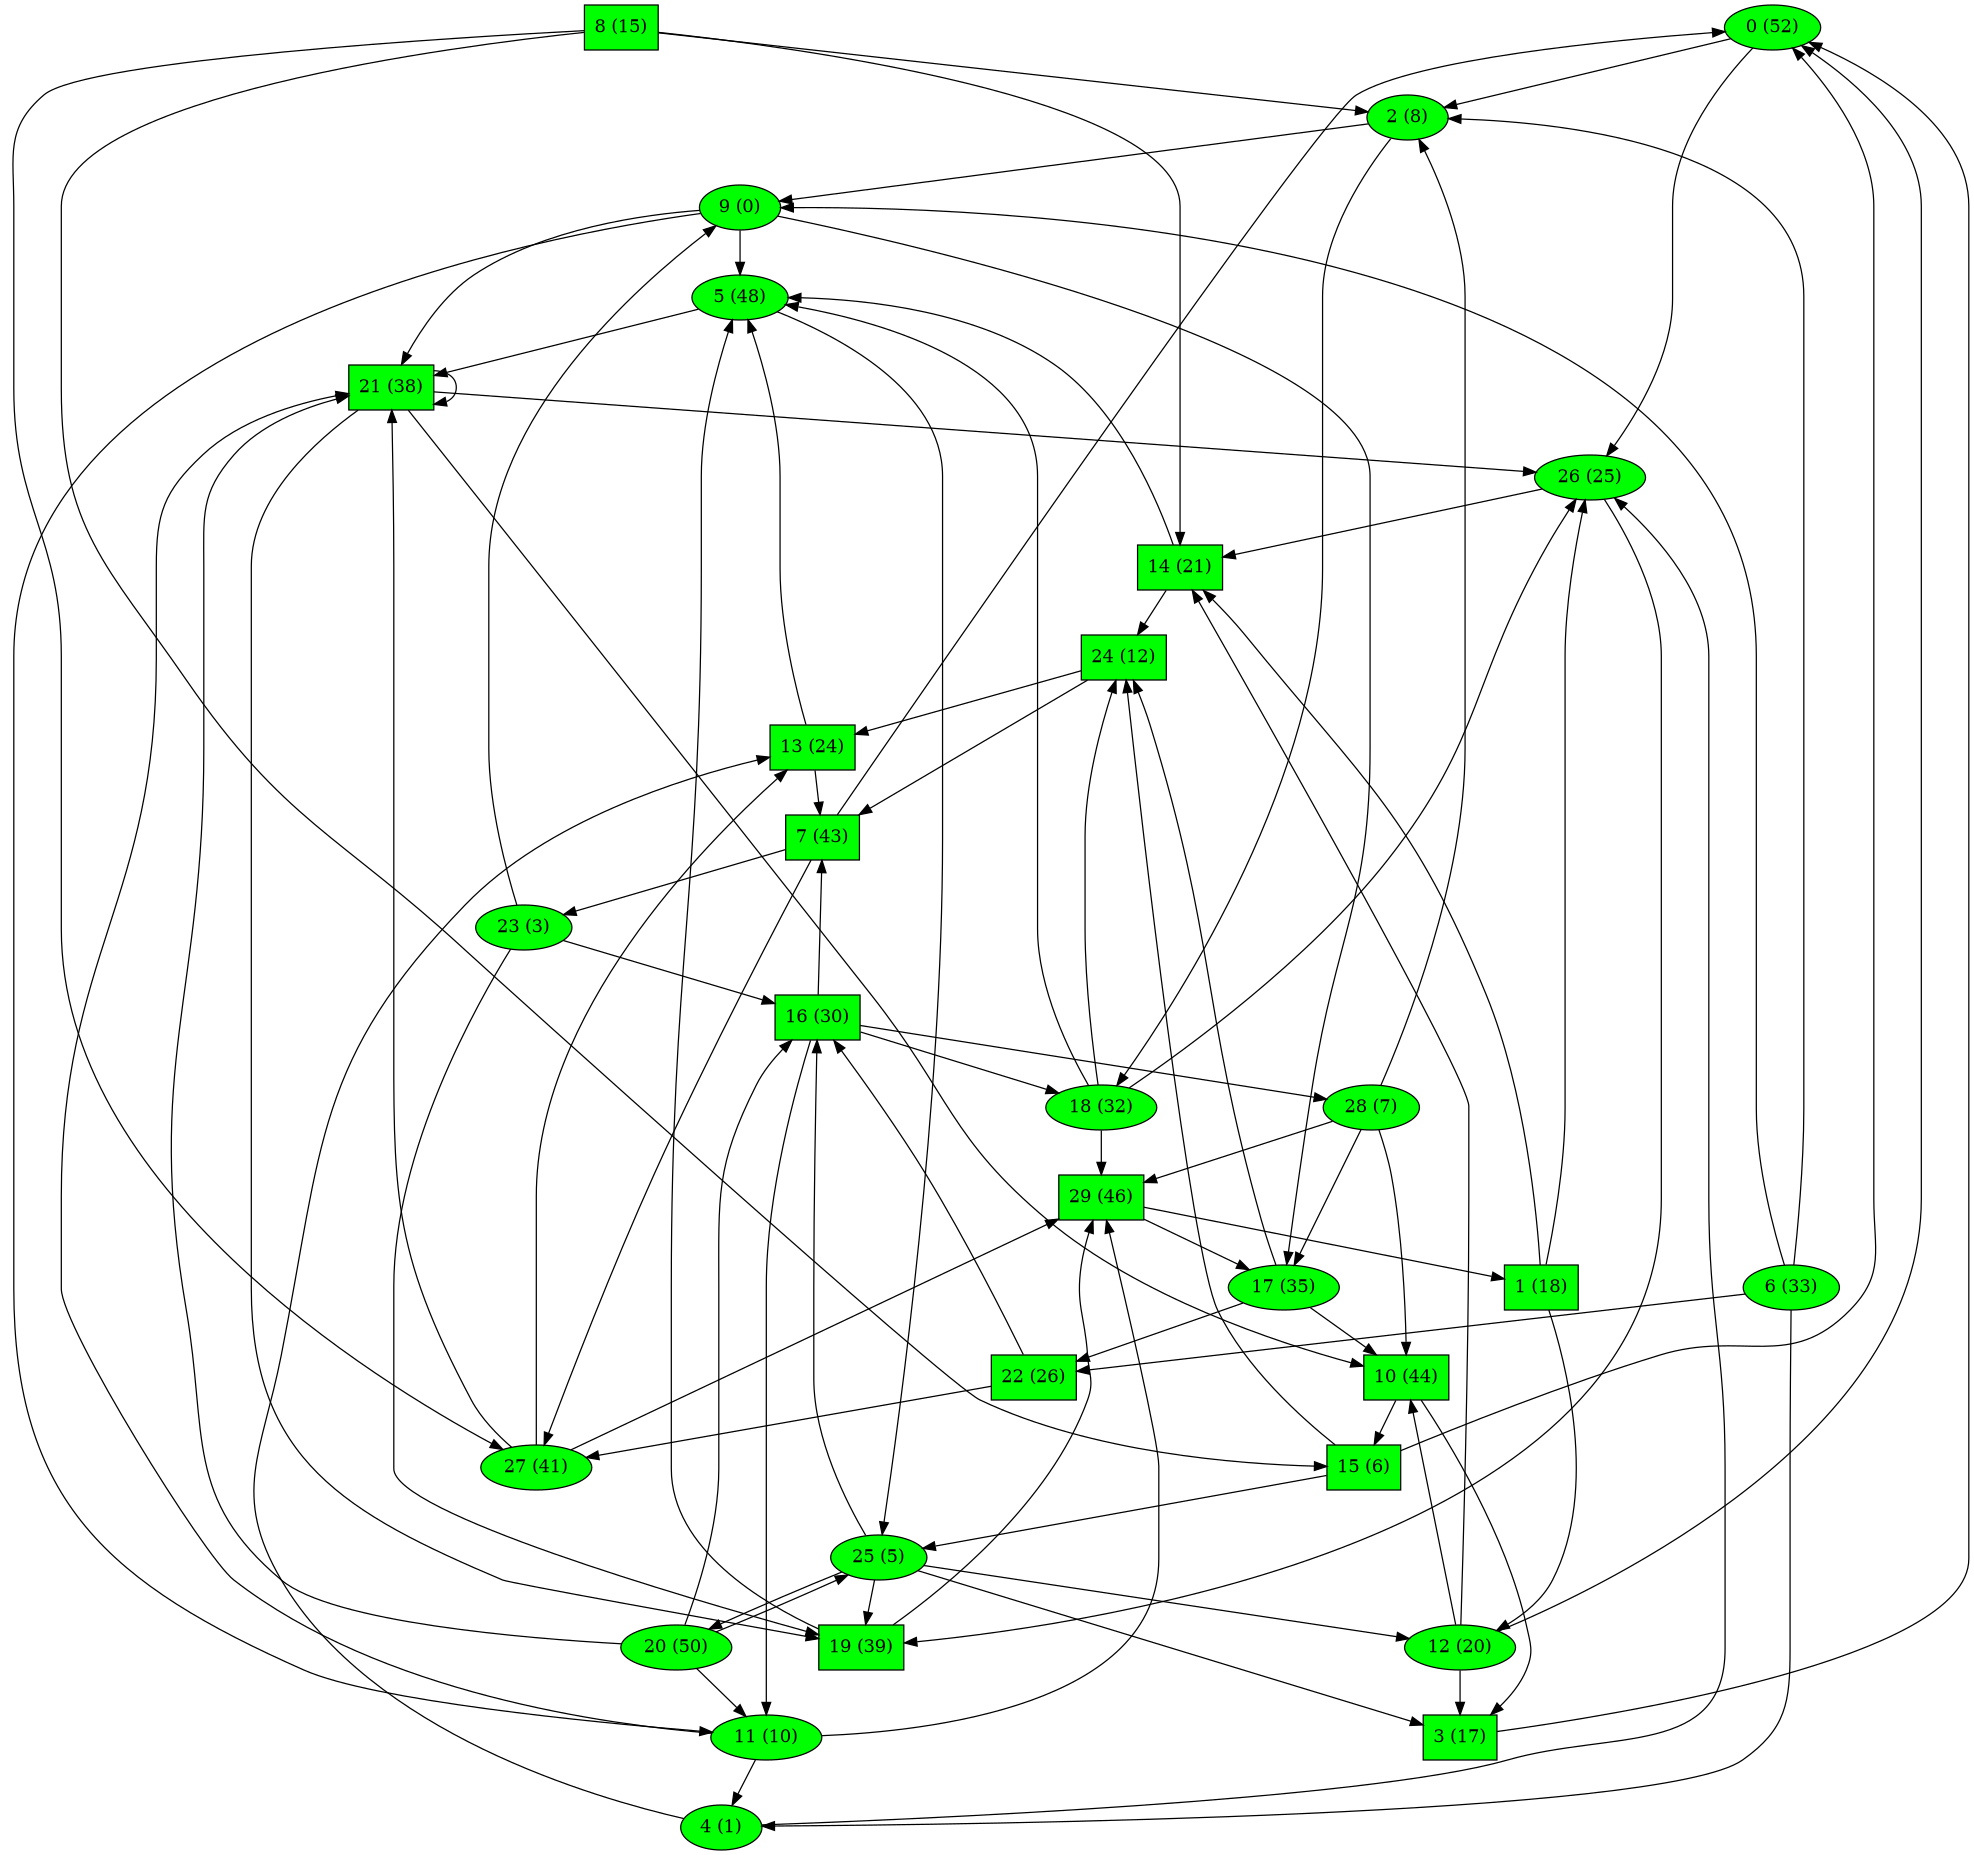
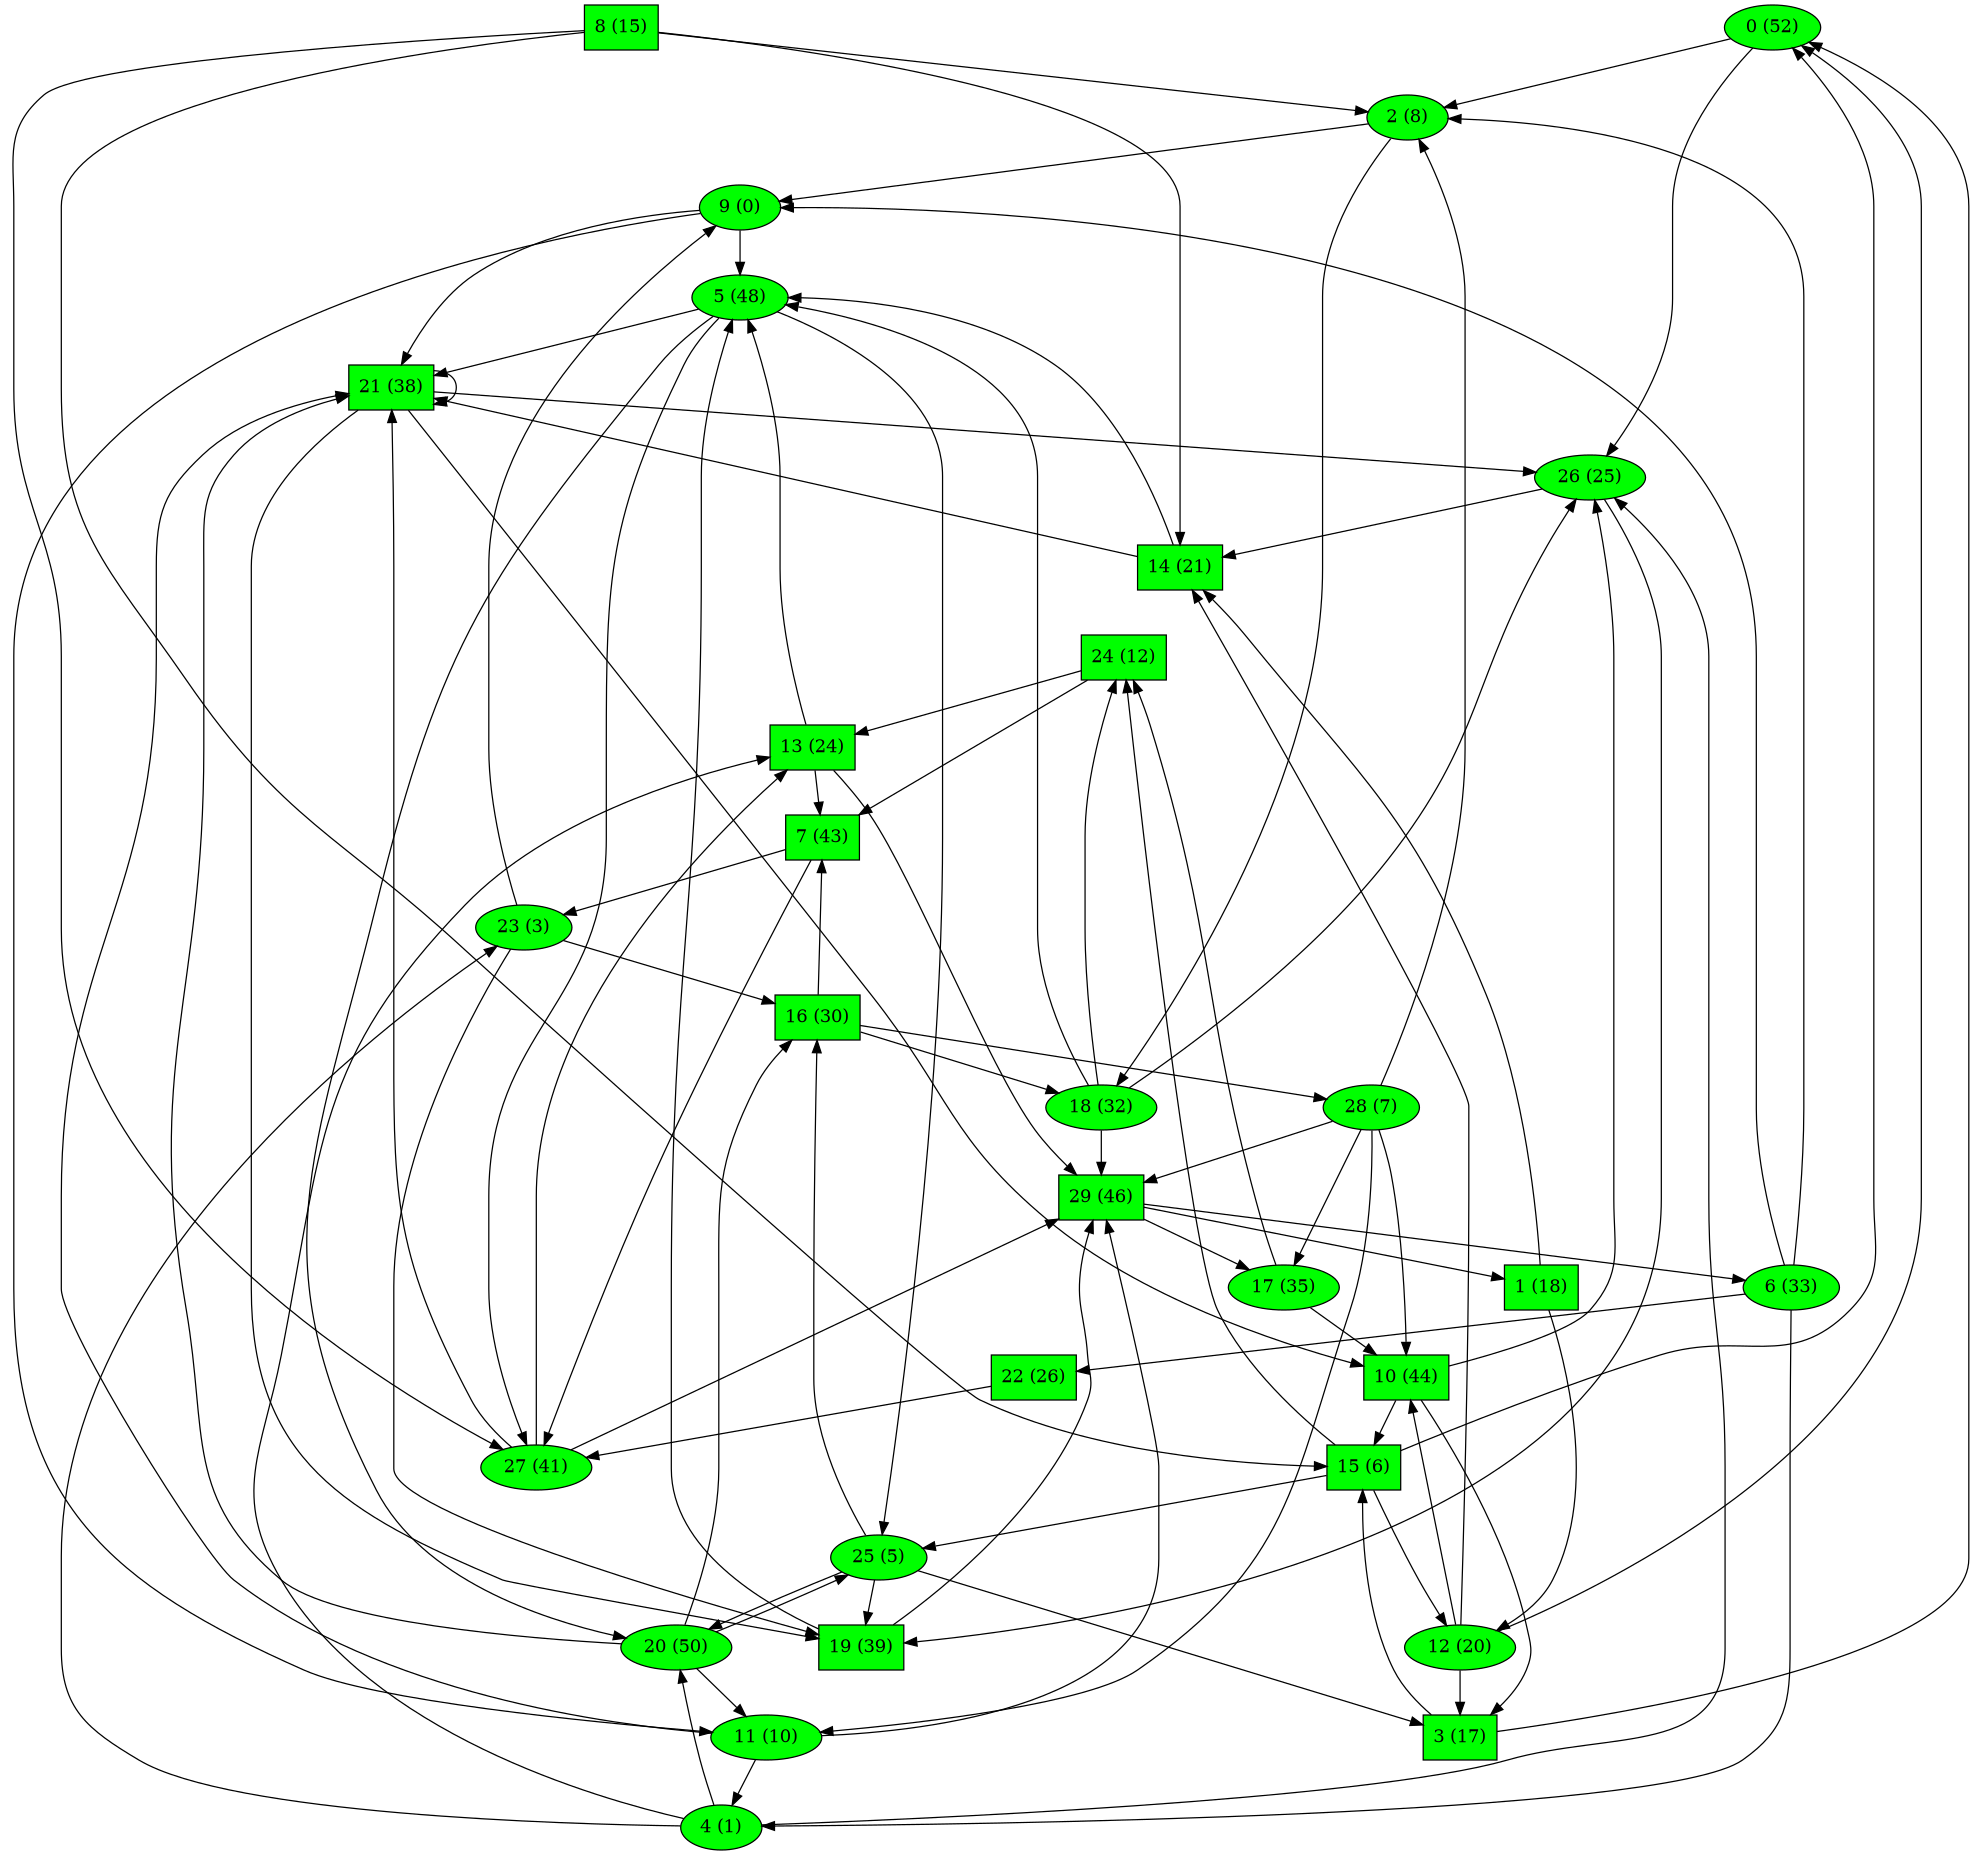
edge "7 (43)" -> "0 (52)": removed
edge "9 (0)" -> "17 (35)": removed
edge "14 (21)" -> "24 (12)": now "14 (21)" -> "21 (38)"
edge "5 (48)" -> "27 (41)": added
edge "1 (18)" -> "26 (25)": now "10 (44)" -> "26 (25)"
edge "13 (24)" -> "29 (46)": added
edge "5 (48)" -> "20 (50)": added
edge "22 (26)" -> "16 (30)": removed
edge "29 (46)" -> "6 (33)": added
edge "17 (35)" -> "22 (26)": removed
edge "16 (30)" -> "11 (10)": now "28 (7)" -> "11 (10)"
edge "4 (1)" -> "23 (3)": added
edge "25 (5)" -> "12 (20)": now "15 (6)" -> "12 (20)"
edge "3 (17)" -> "15 (6)": added
edge "4 (1)" -> "20 (50)": added
